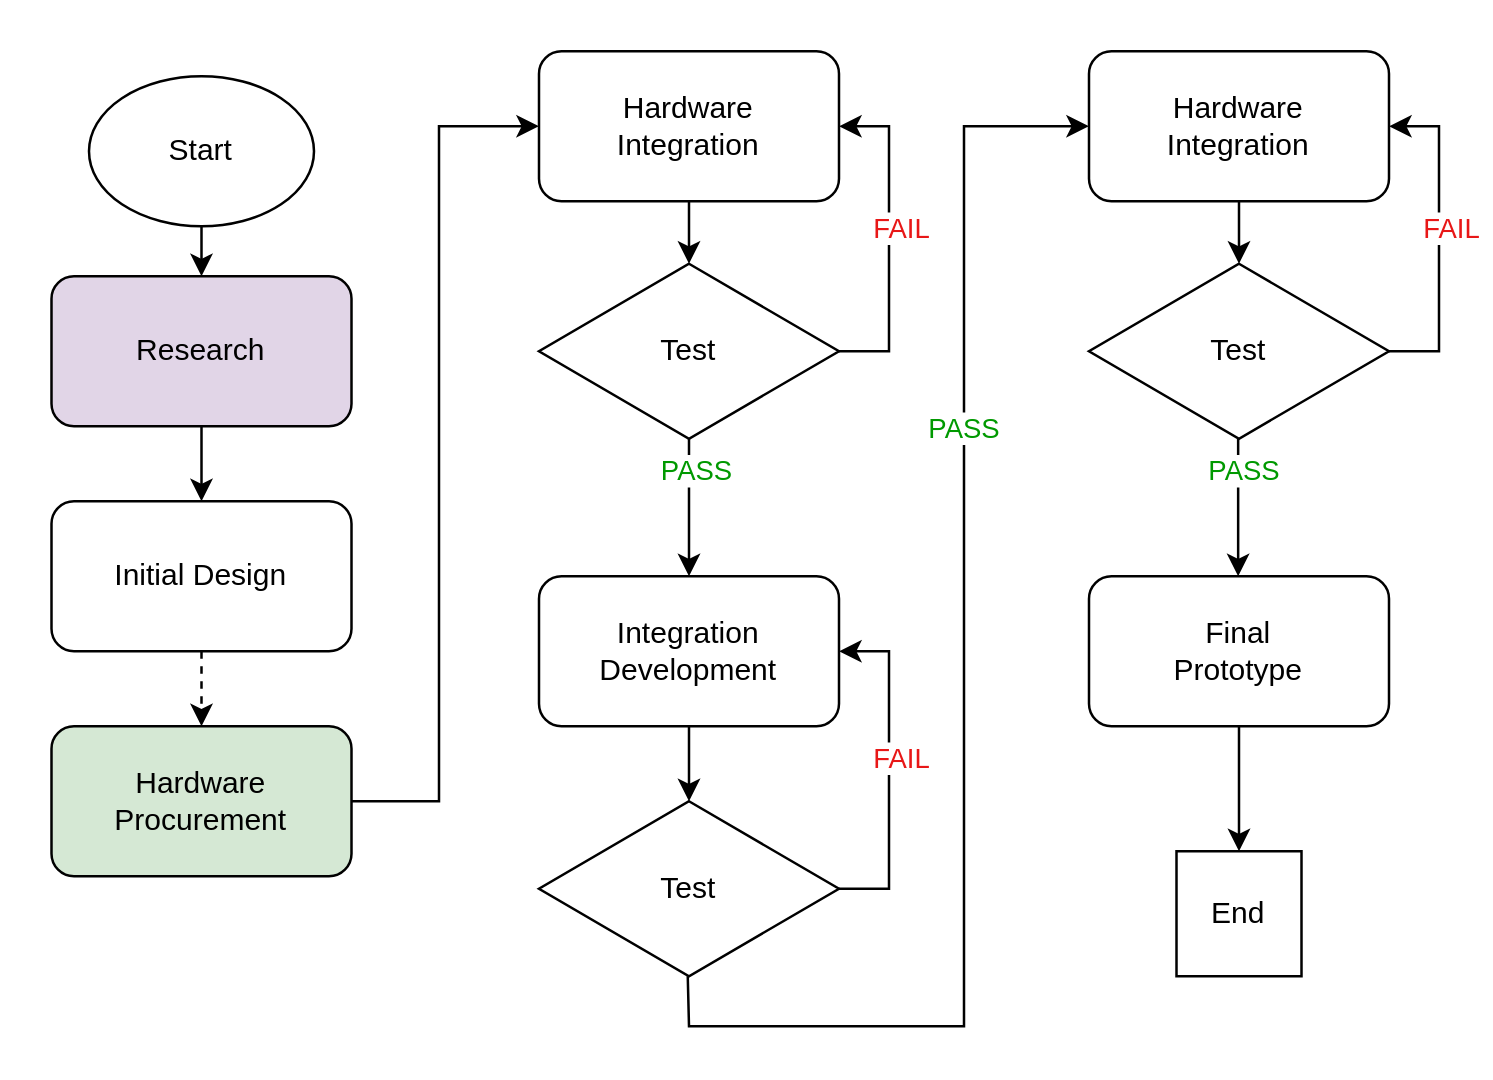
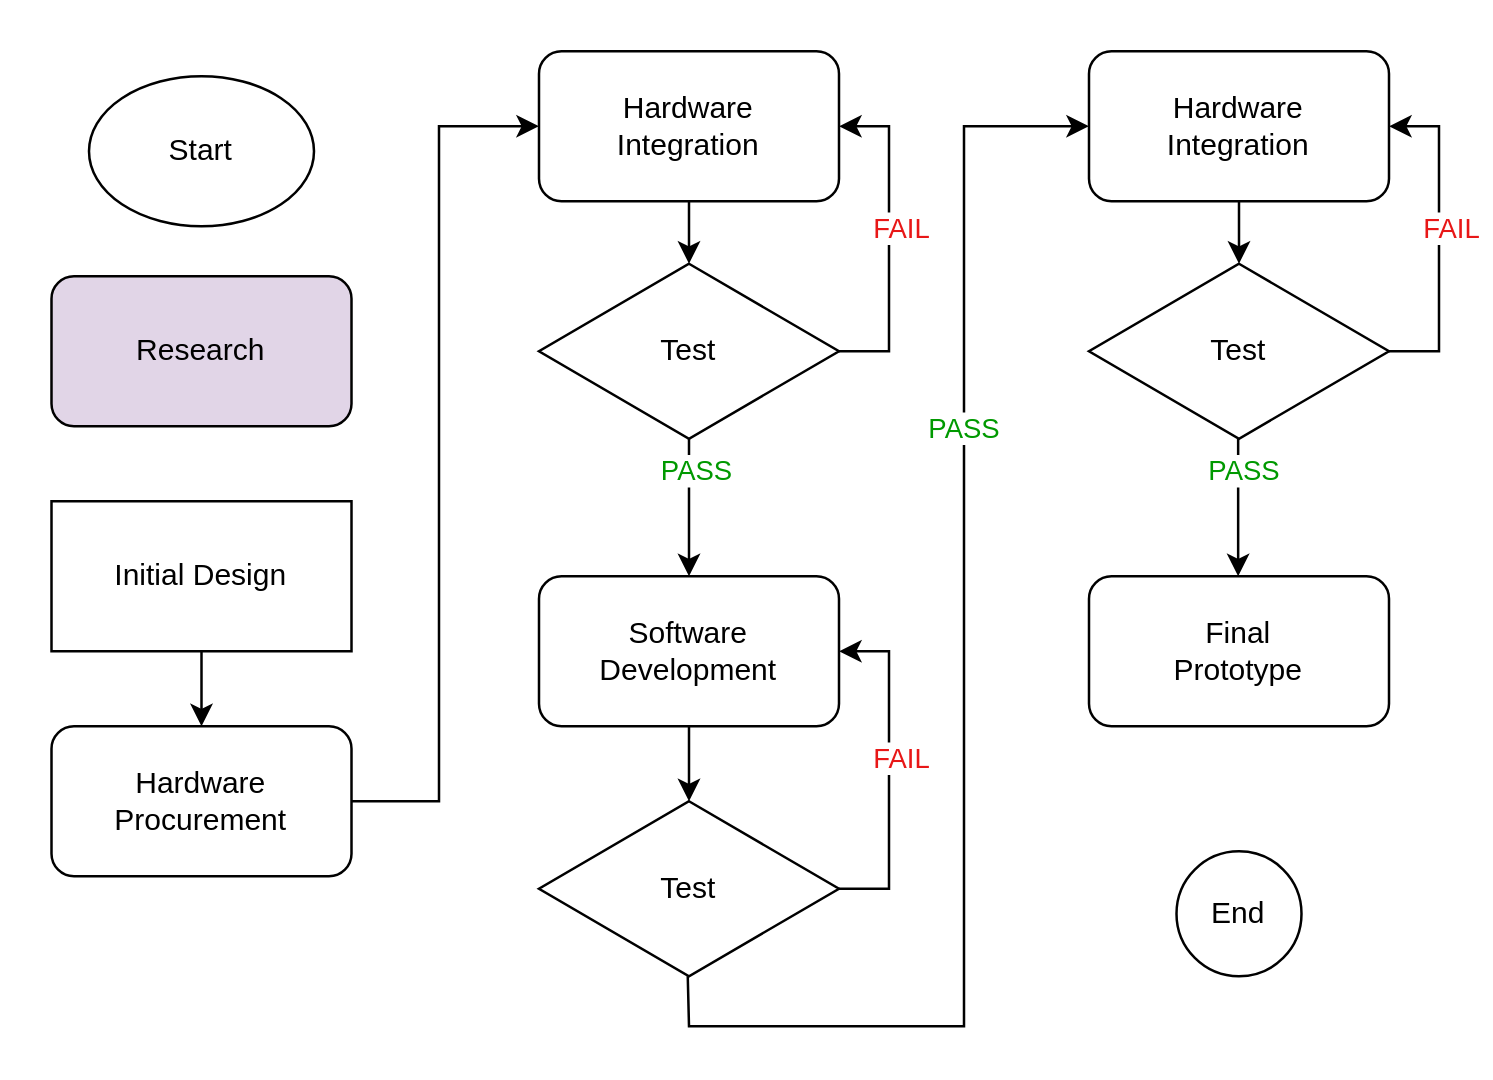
edge "Start" -> "Research": removed
edge "Research" -> "Initial Design": removed
node "Initial Design": shape rounded rectangle -> rectangle
node "Integration Development": label "Integration Development" -> "Software Development"
edge "Initial Design" -> "Hardware Procurement": style dashed -> solid
edge "Final Prototype" -> "End": removed
node "Hardware Procurement": fillcolor #d5e8d4 -> #ffffff
node "End": shape rectangle -> ellipse
